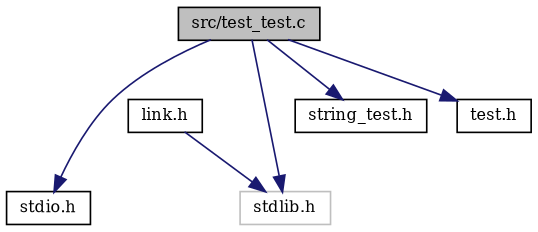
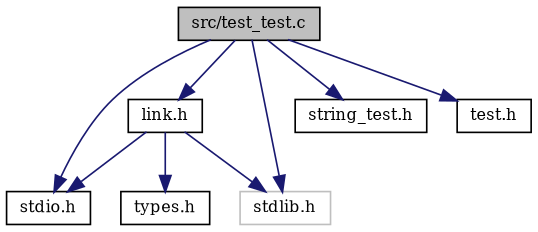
edge "src/test_test.c" -> "link.h": added
edge "link.h" -> "stdio.h": added
node "types.h": added
